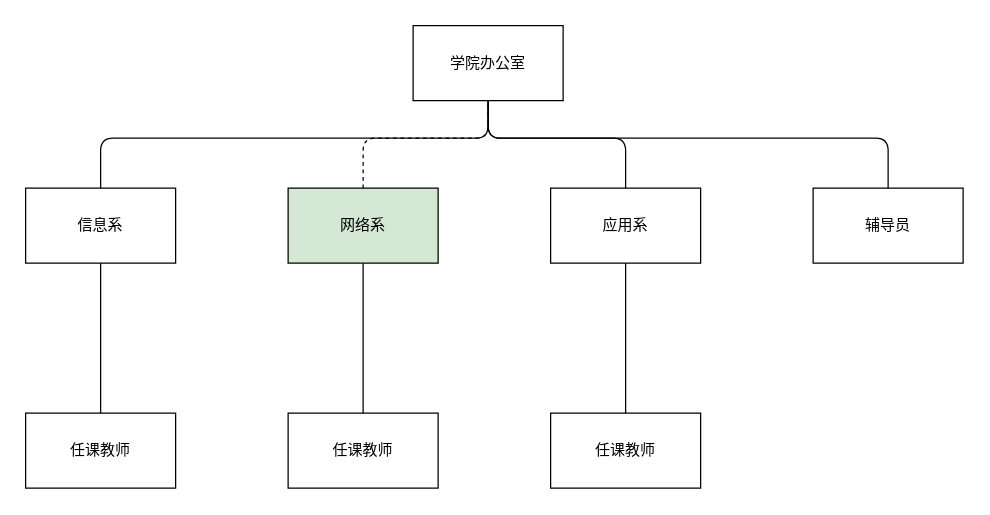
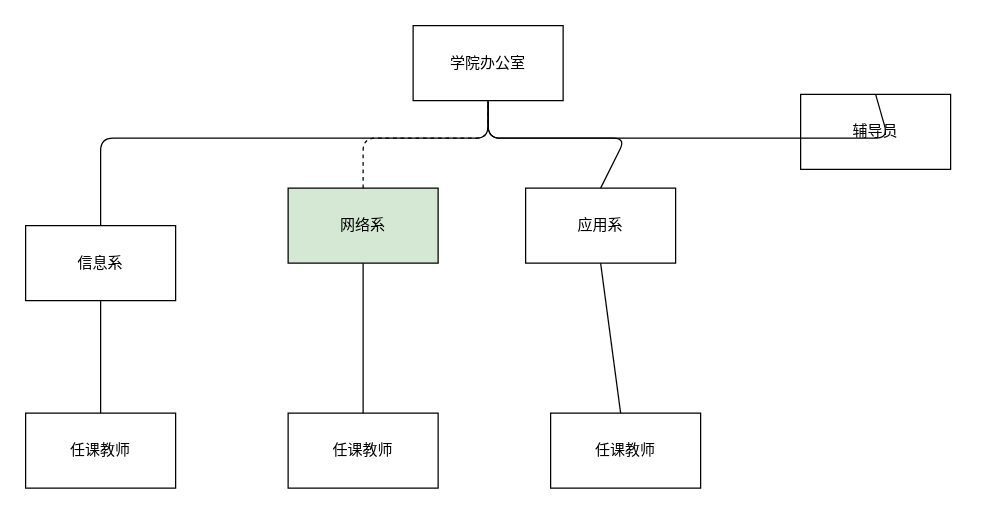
node "信息系": moved (101, 226) -> (101, 263)
node "应用系": moved (626, 226) -> (601, 226)
node "辅导员": moved (888, 226) -> (876, 132)
